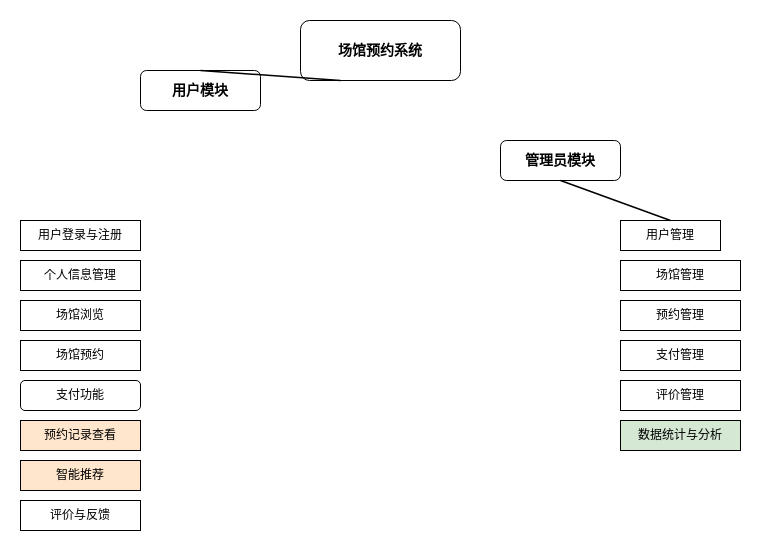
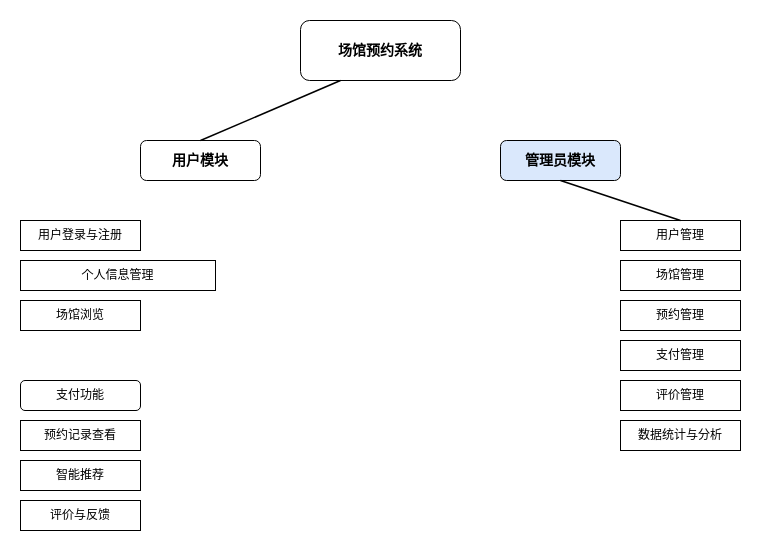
node "用户模块": moved (201, 91) -> (201, 161)
node "管理员模块": fillcolor #ffffff -> #dae8fc
node "用户管理": size 100x30 -> 120x30
node "个人信息管理": size 120x30 -> 195x30
node "场馆预约": removed
node "预约记录查看": fillcolor #ffe6cc -> #ffffff
node "数据统计与分析": fillcolor #d5e8d4 -> #ffffff
node "智能推荐": fillcolor #ffe6cc -> #ffffff
